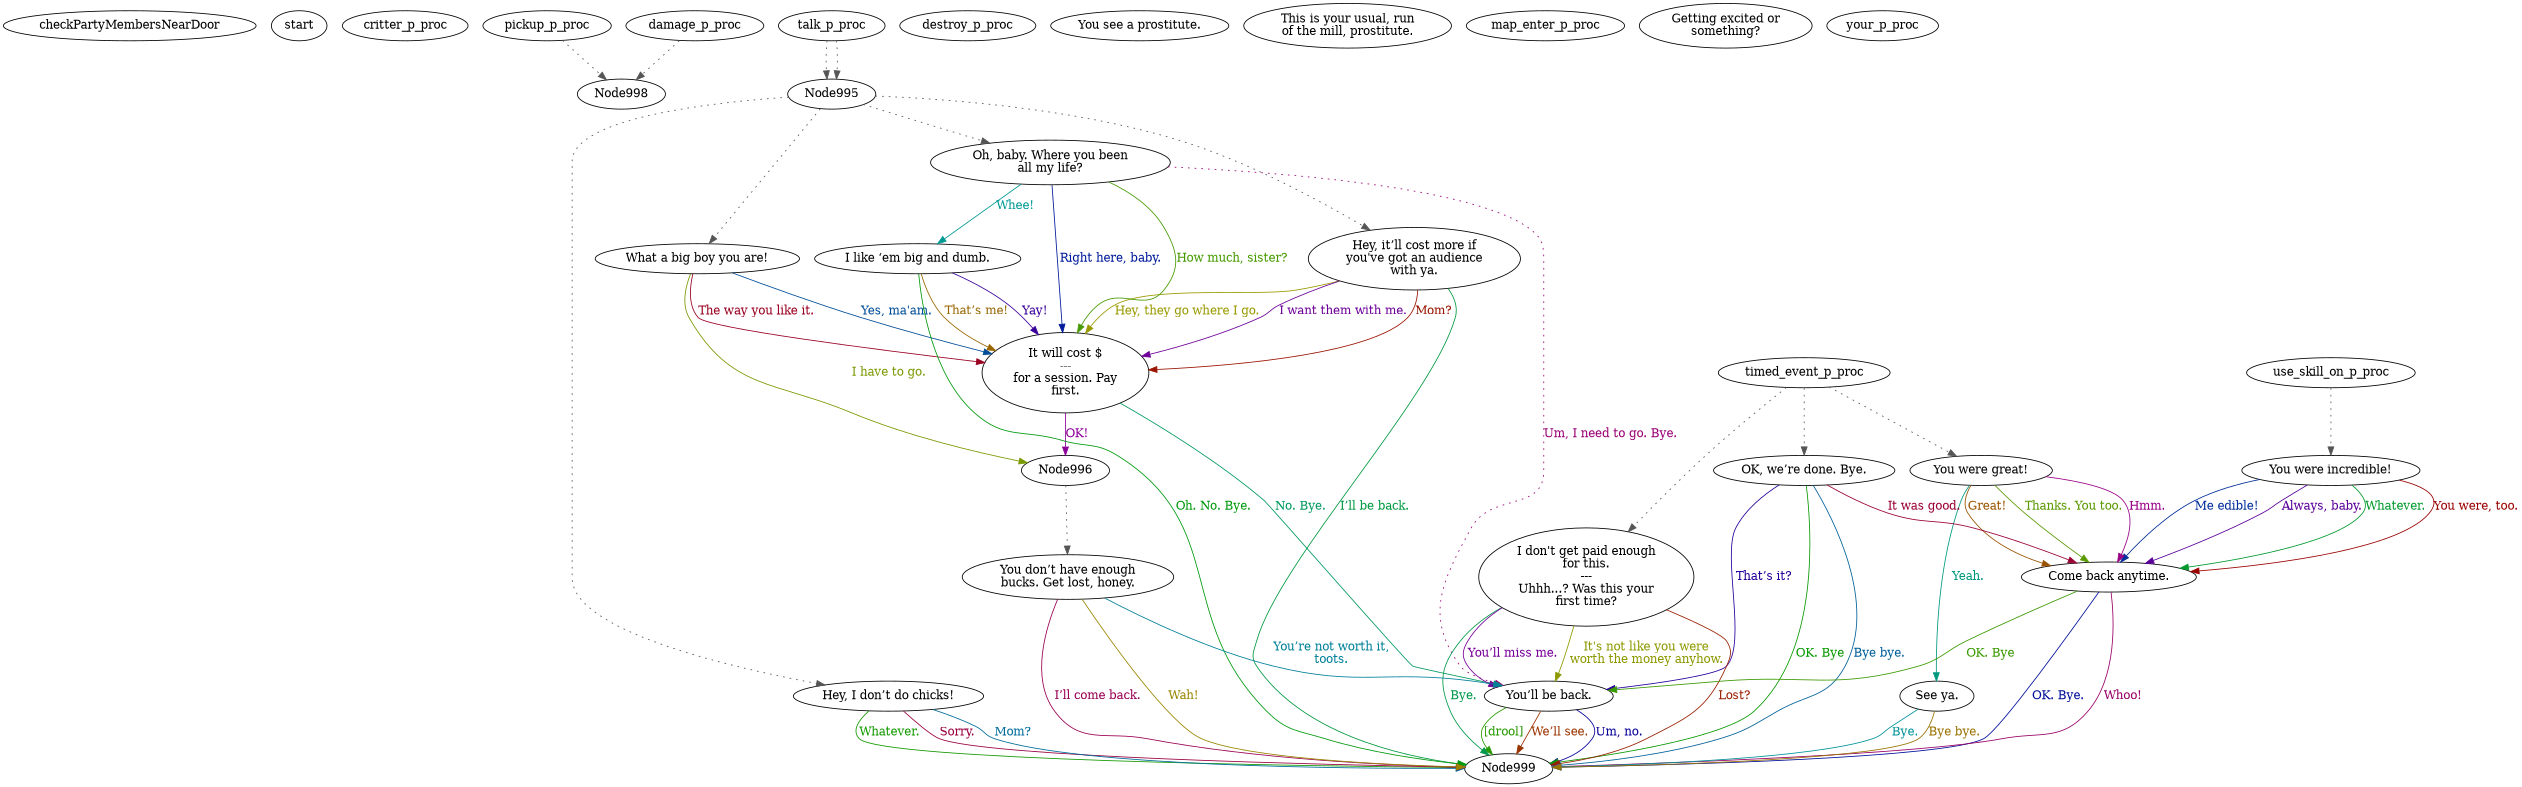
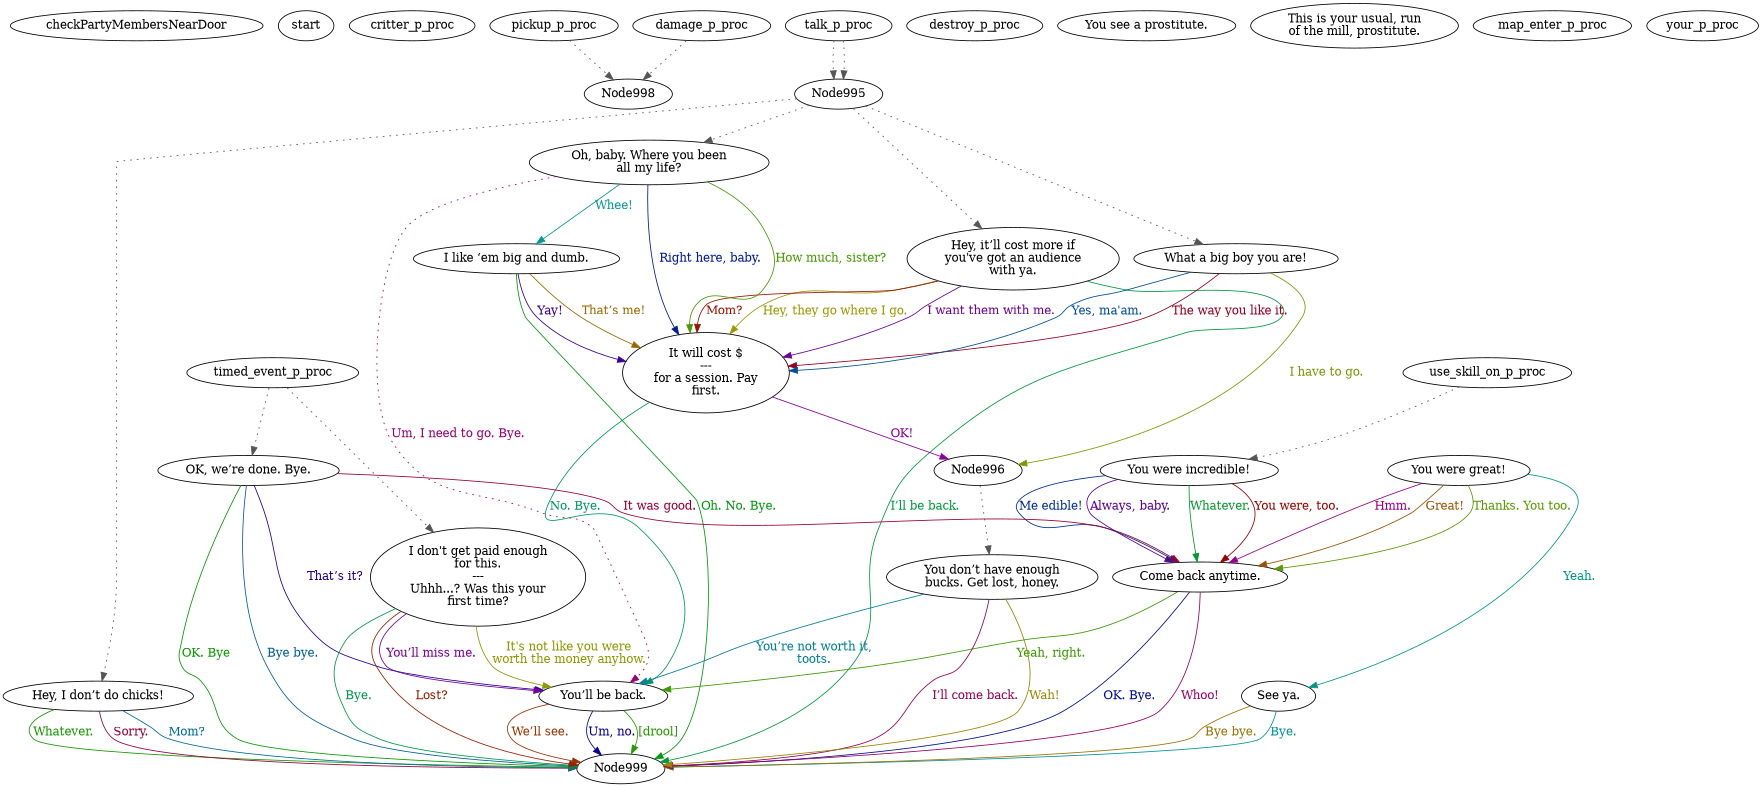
node "Getting excited or something?": removed
edge "timed_event_p_proc" -> "You were great!": removed
edge "Come back anytime." -> "You’ll be back.": label "OK. Bye" -> "Yeah, right."
